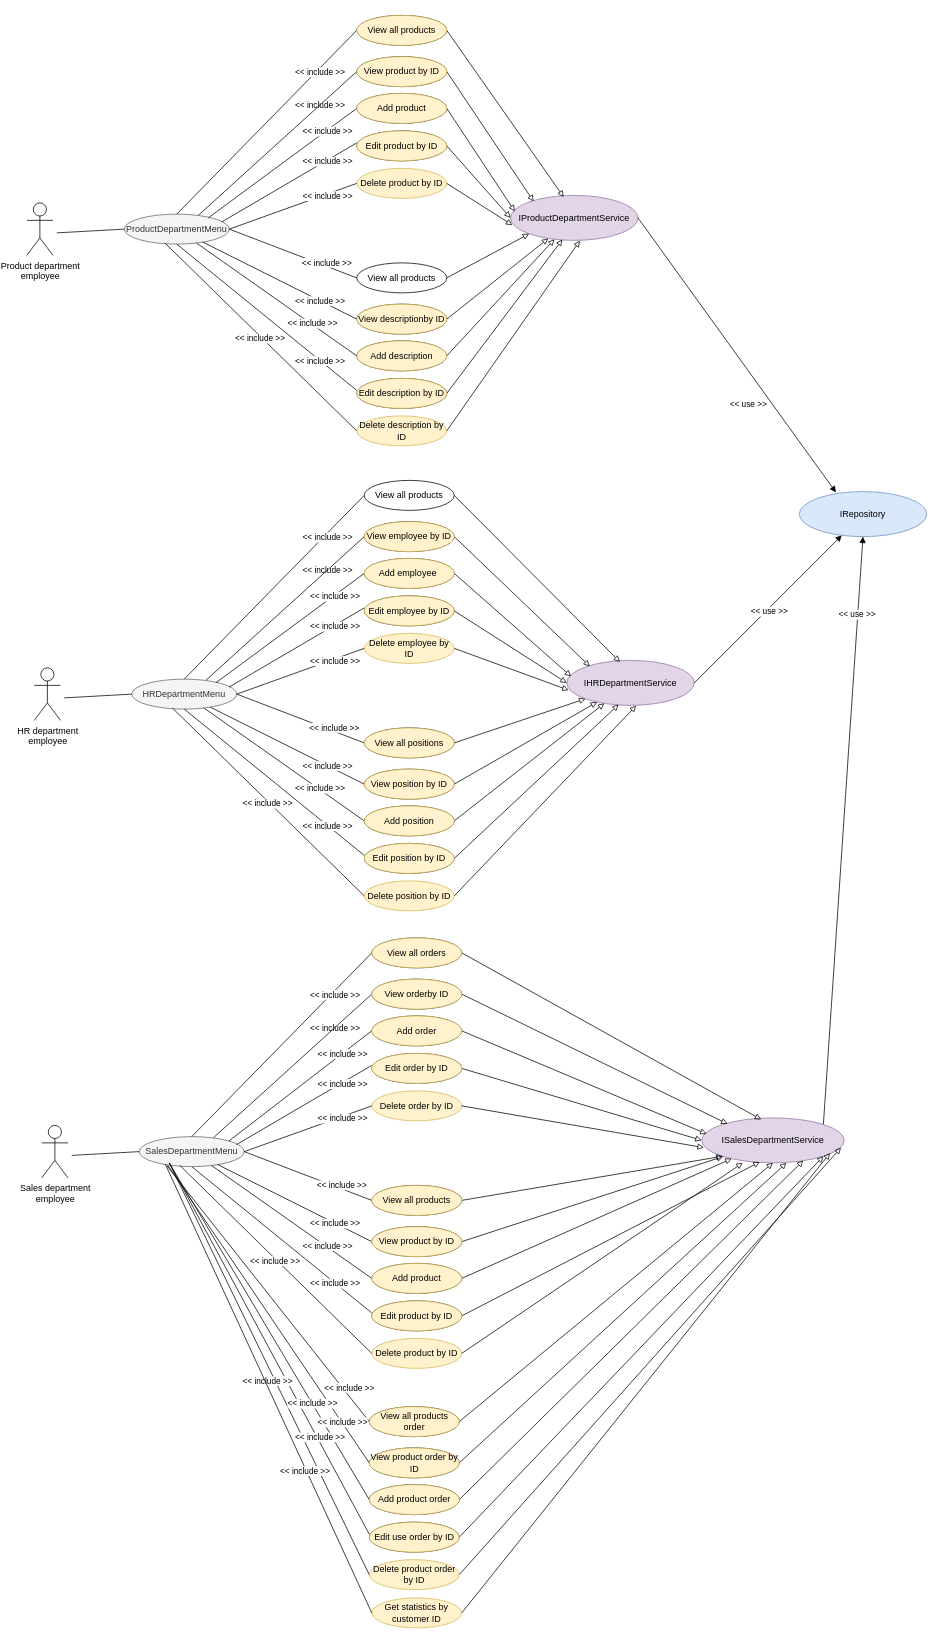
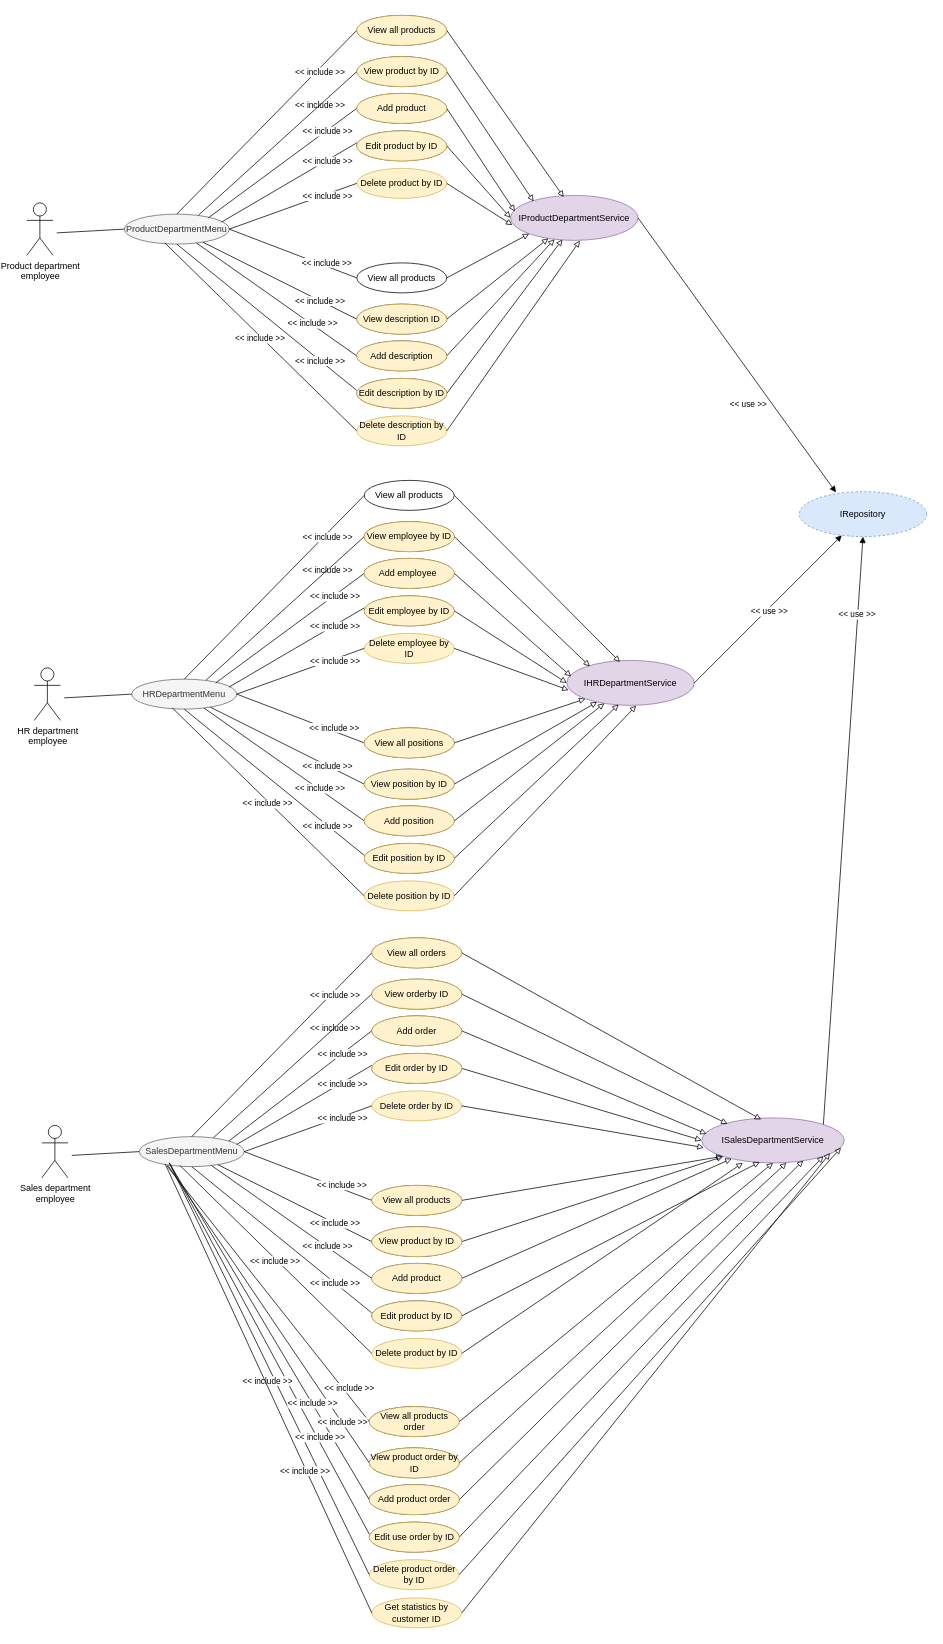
node "View descriptionby ID": label "View descriptionby ID" -> "View description ID"
node "IRepository": style solid -> dashed
